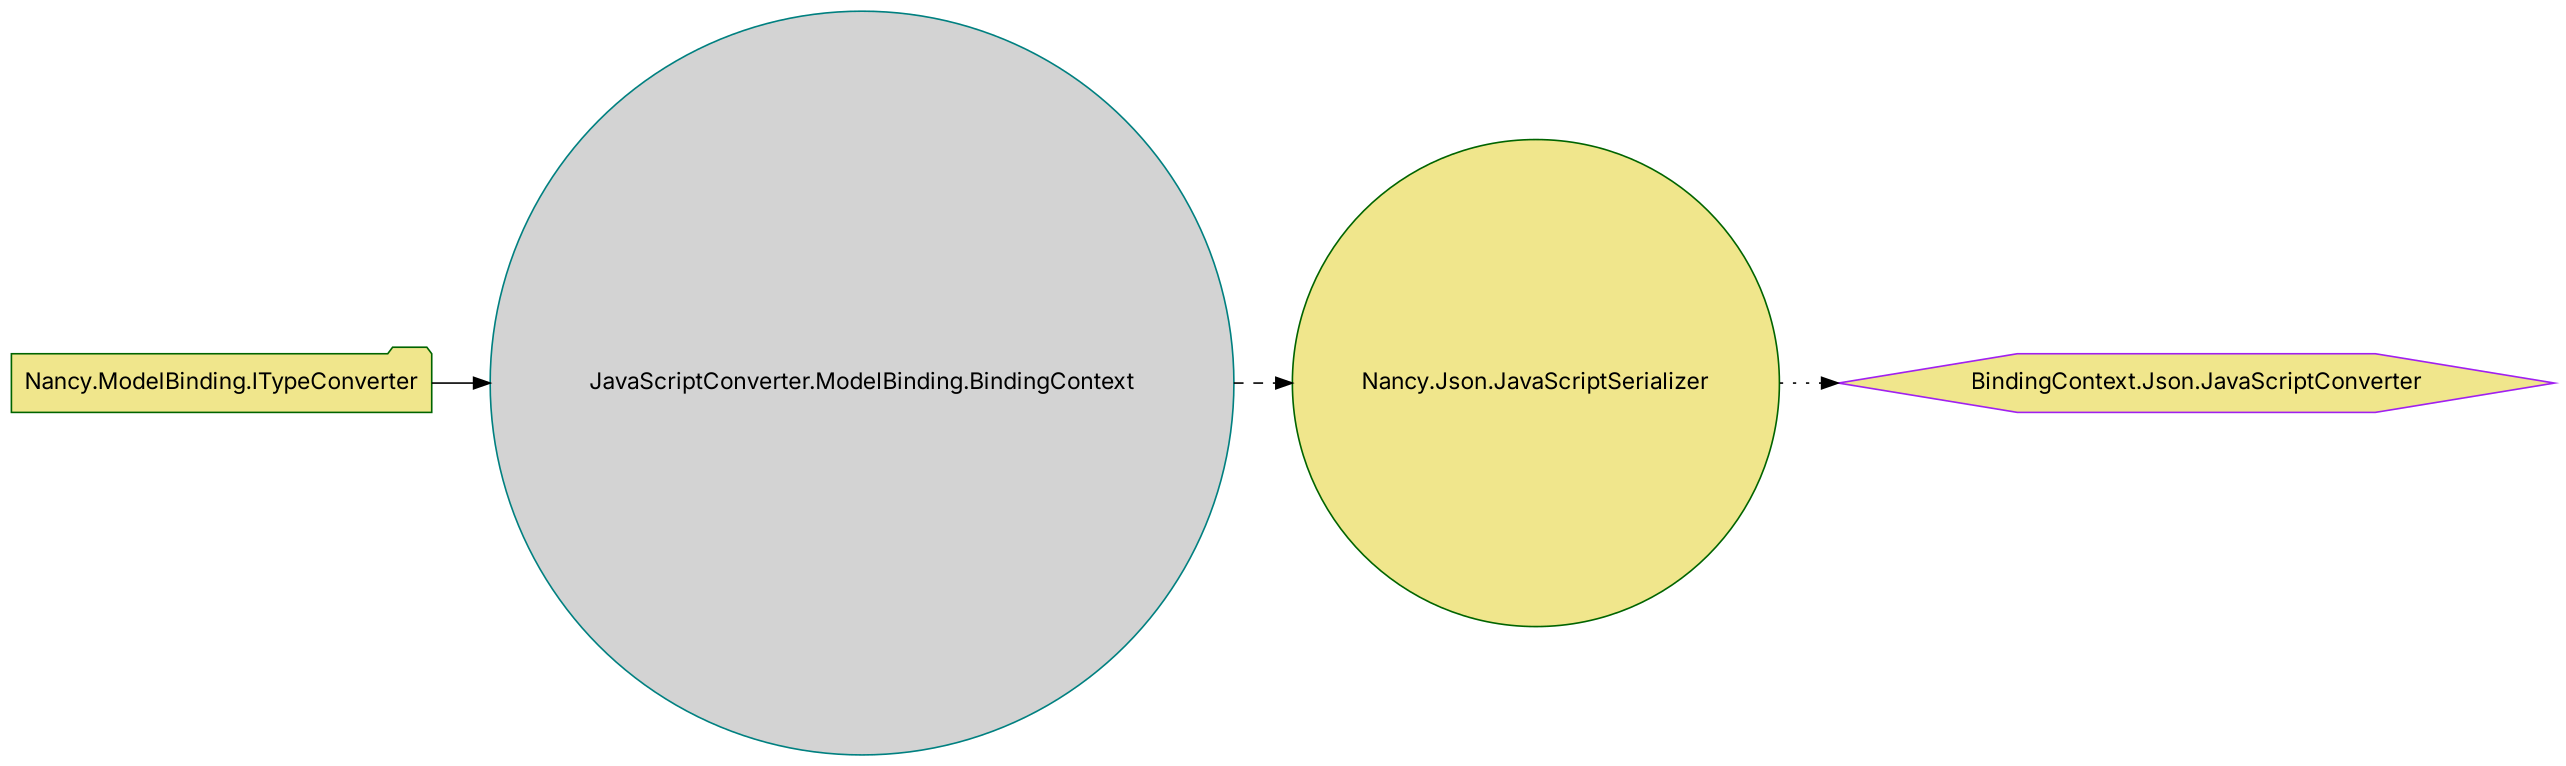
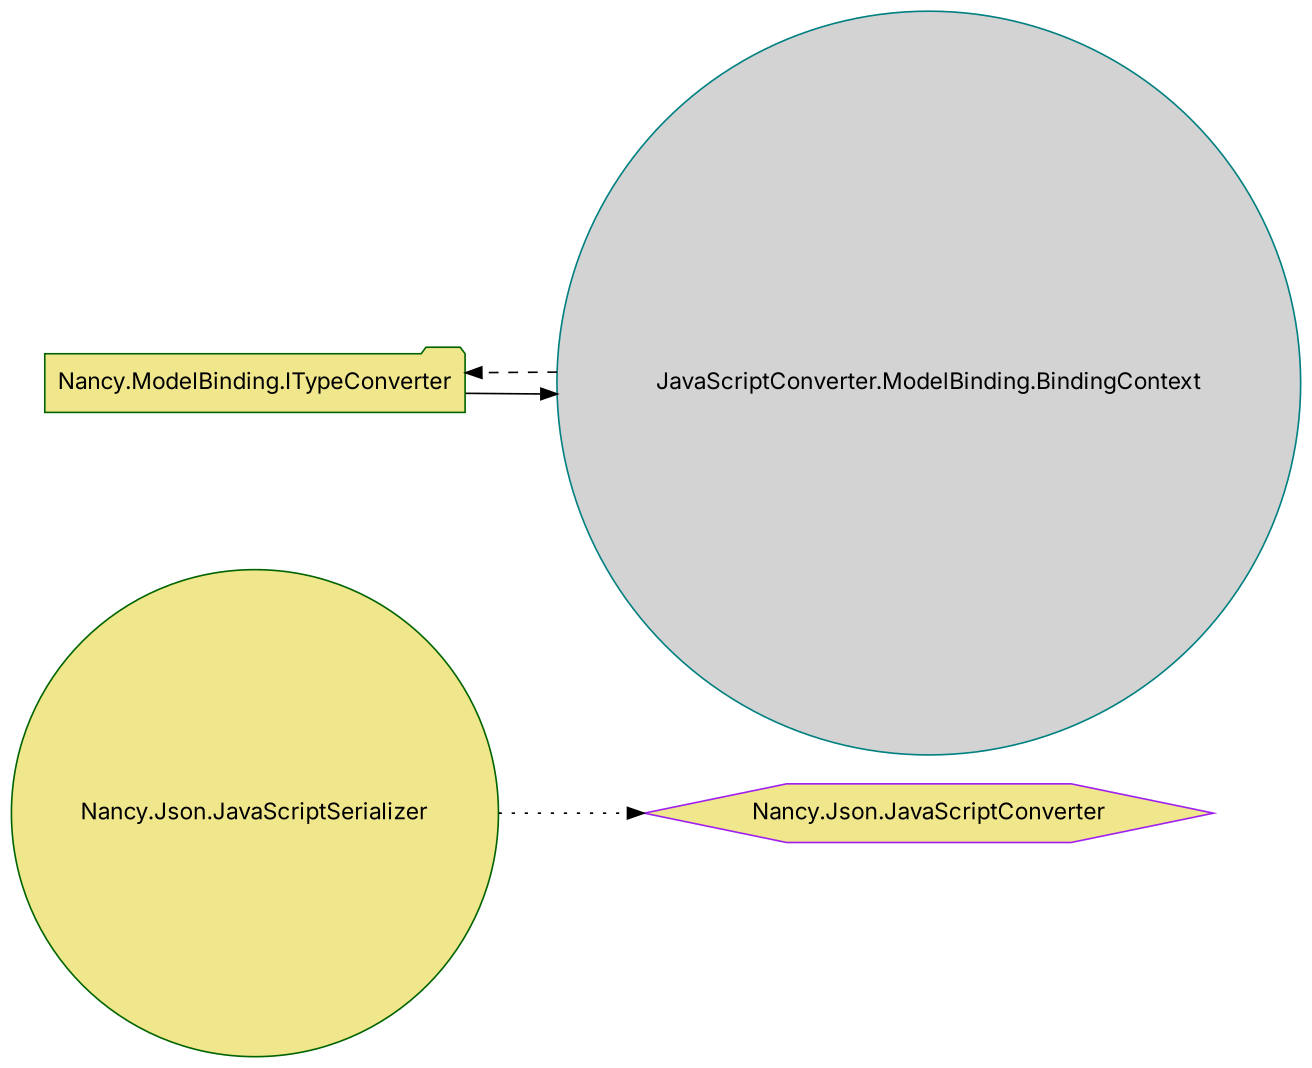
edge "JavaScriptConverter.ModelBinding.BindingContext" -> "Nancy.Json.JavaScriptSerializer": now "JavaScriptConverter.ModelBinding.BindingContext" -> "Nancy.ModelBinding.ITypeConverter"
node "BindingContext.Json.JavaScriptConverter": label "BindingContext.Json.JavaScriptConverter" -> "Nancy.Json.JavaScriptConverter"
